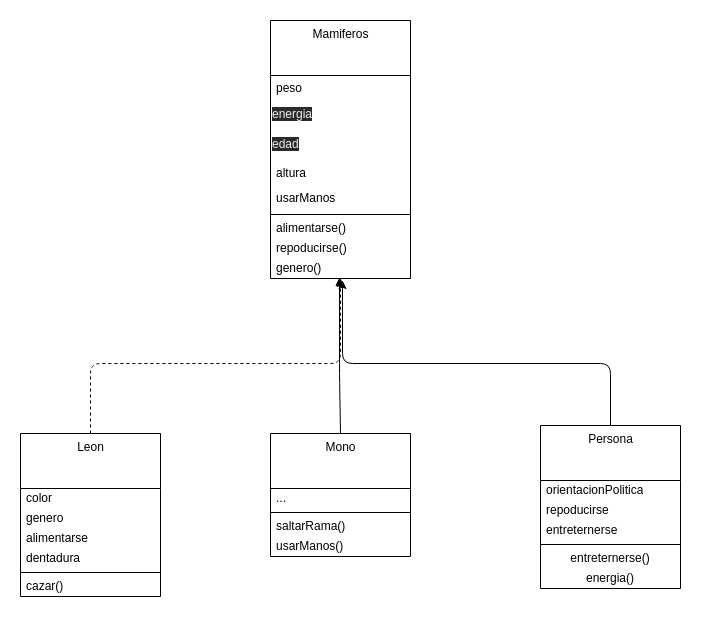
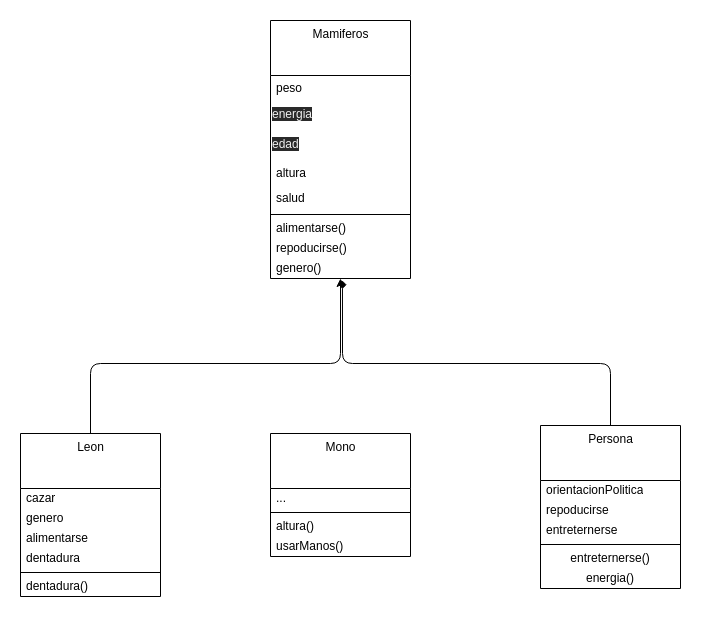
node "usarManos": label "usarManos" -> "salud"
edge "Persona" -> "genero()": arrowhead classic -> diamond
edge "Leon" -> "genero()": style dashed -> solid
edge "Mono" -> "genero()": removed
node "color": label "color" -> "cazar"
node "saltarRama()": label "saltarRama()" -> "altura()"
node "cazar()": label "cazar()" -> "dentadura()"
